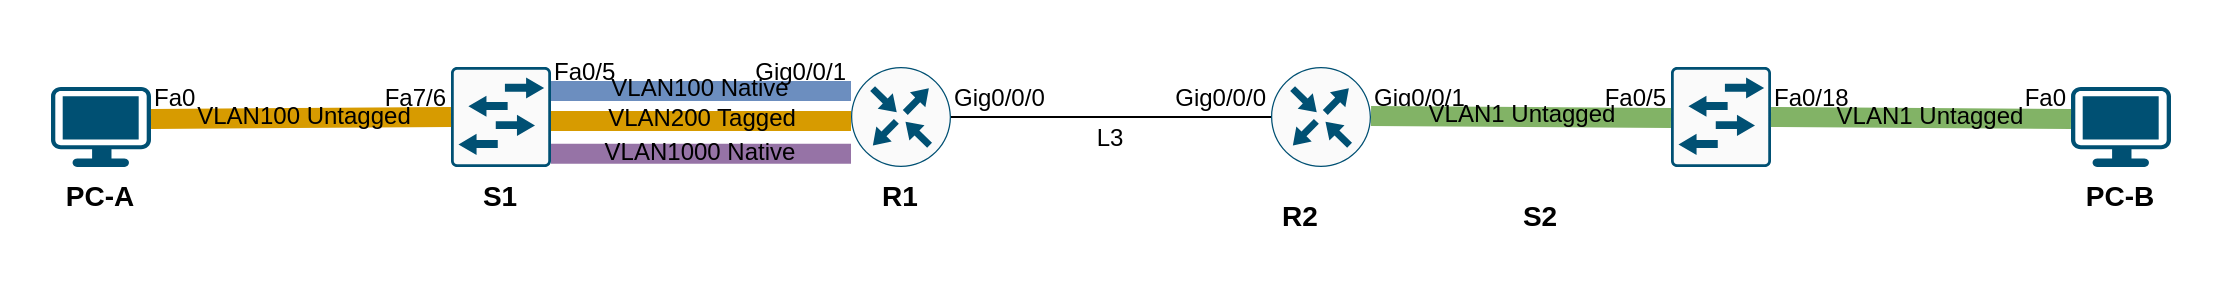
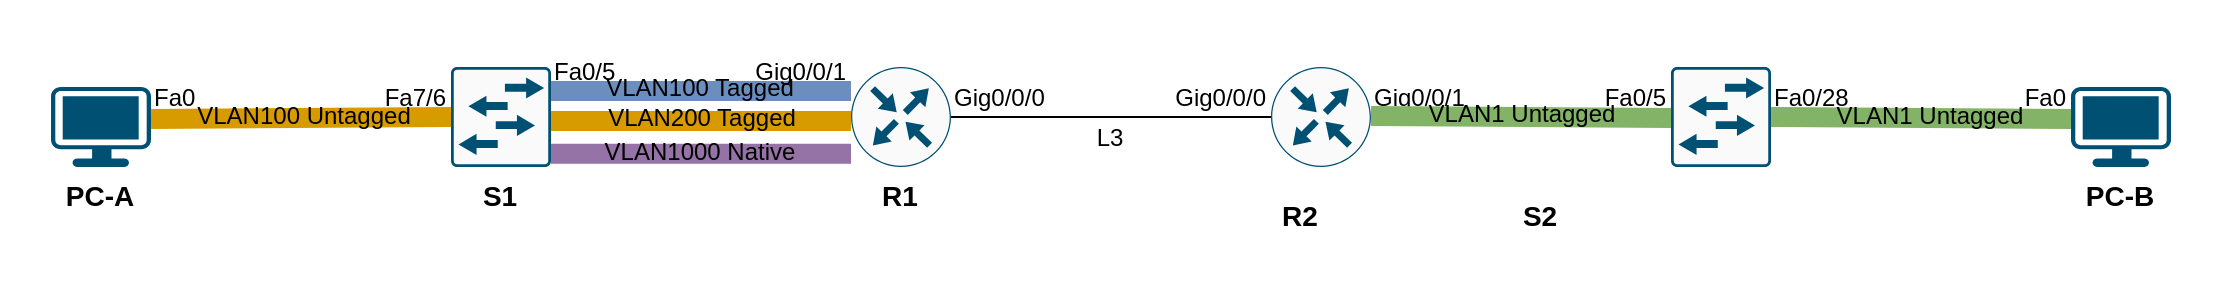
node "VLAN100 Native": label "VLAN100 Native" -> "VLAN100 Tagged"
node "Fa0/18": label "Fa0/18" -> "Fa0/28"
